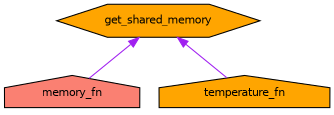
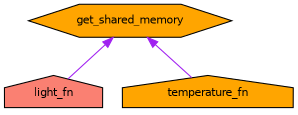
node "memory_fn": label "memory_fn" -> "light_fn"
